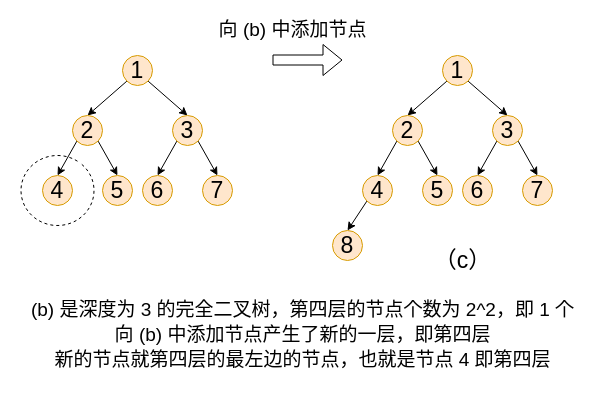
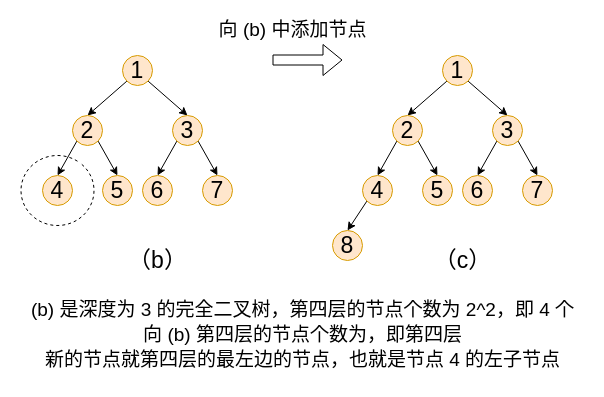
node "（b）": added
node "(b) 是深度为 3 的完全二叉树，第四层的节点个数为 2^2，即 1 个": label "(b) 是深度为 3 的完全二叉树，第四层的节点个数为 2^2，即 1 个" -> "(b) 是深度为 3 的完全二叉树，第四层的节点个数为 2^2，即 4 个"
node "向 (b) 中添加节点产生了新的一层，即第四层": label "向 (b) 中添加节点产生了新的一层，即第四层" -> "向 (b) 第四层的节点个数为，即第四层"
node "新的节点就第四层的最左边的节点，也就是节点 4 即第四层": label "新的节点就第四层的最左边的节点，也就是节点 4 即第四层" -> "新的节点就第四层的最左边的节点，也就是节点 4 的左子节点"
